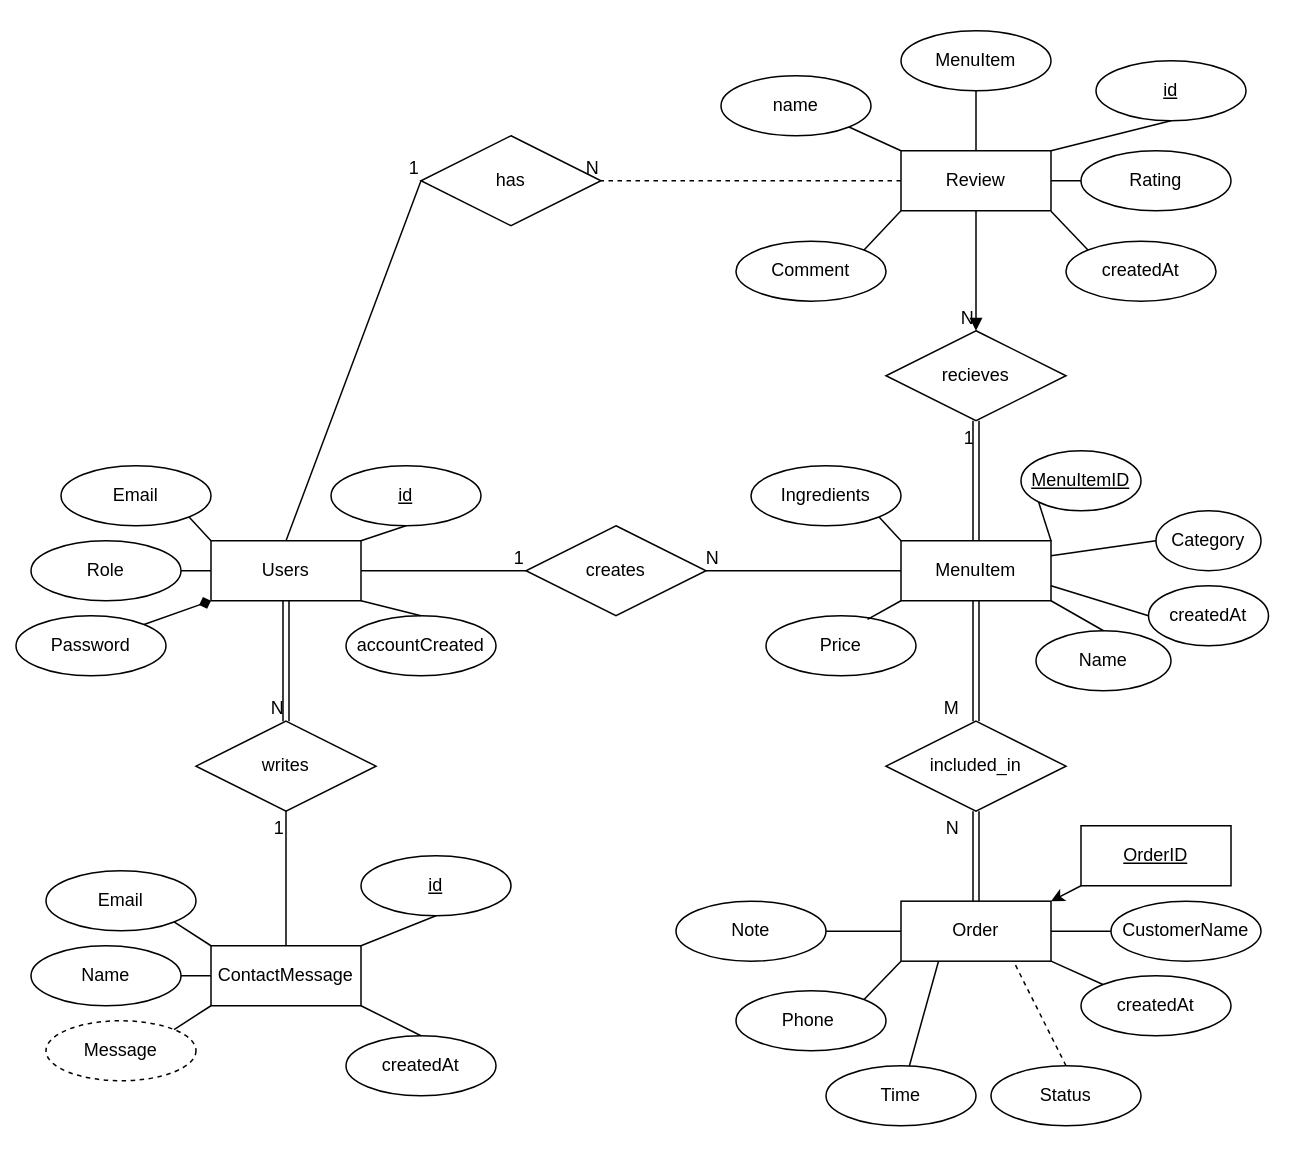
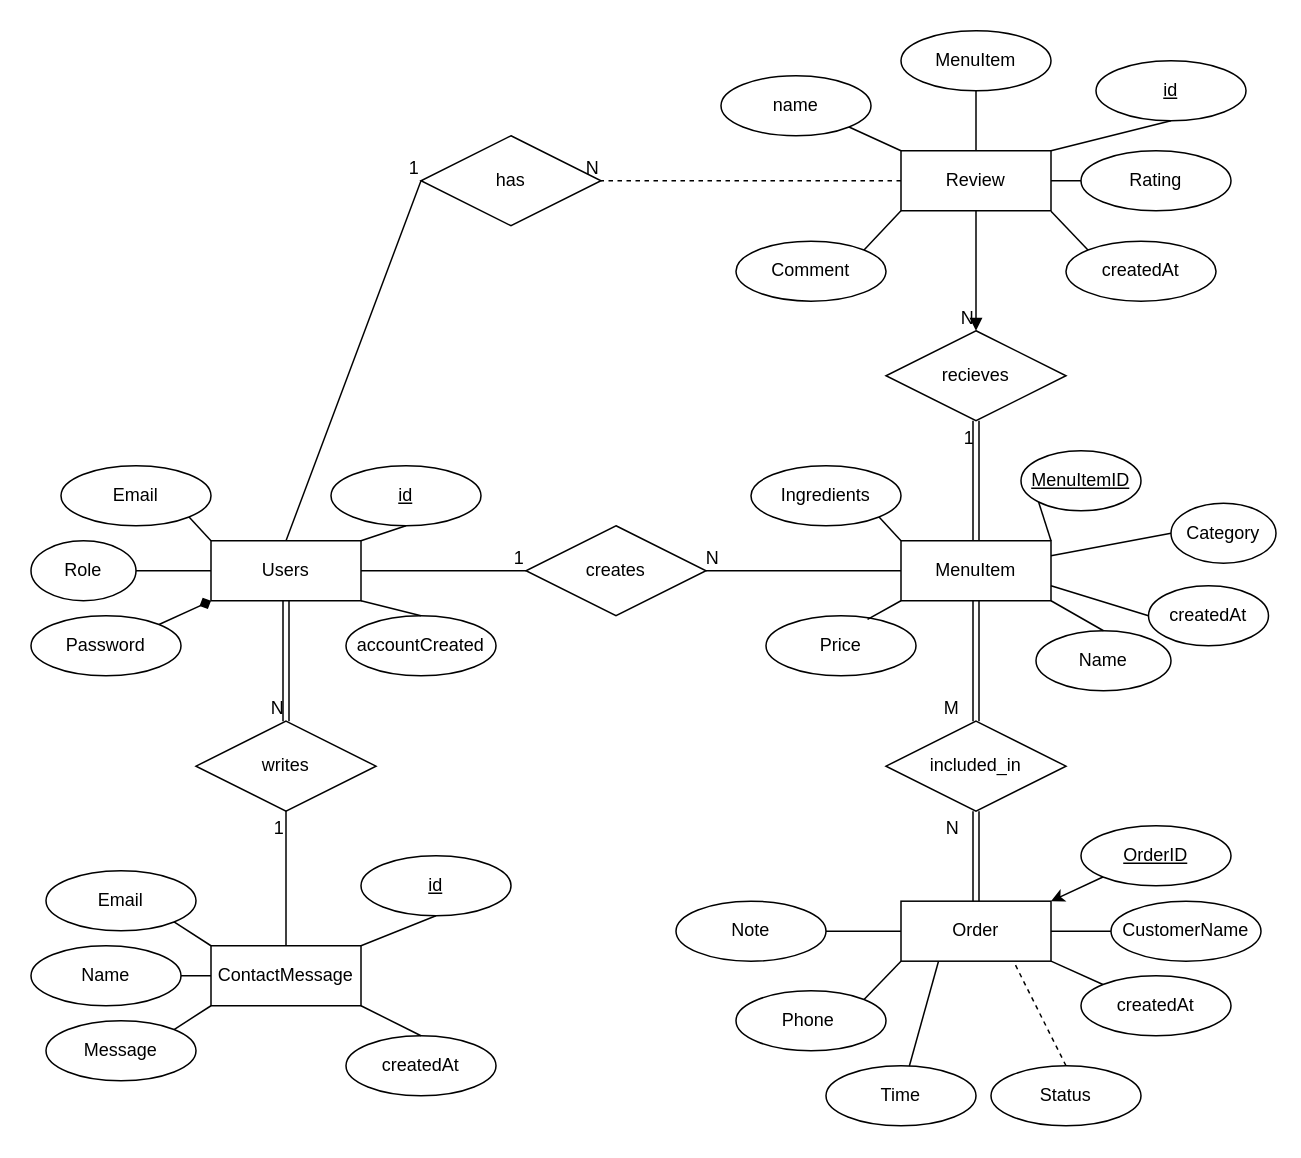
node "Category": moved (1208, 541) -> (1223, 533)
node "Role": size 150x60 -> 105x60
node "Password": moved (91, 646) -> (106, 646)
node "OrderID": shape rectangle -> ellipse
node "Message": style dashed -> solid
